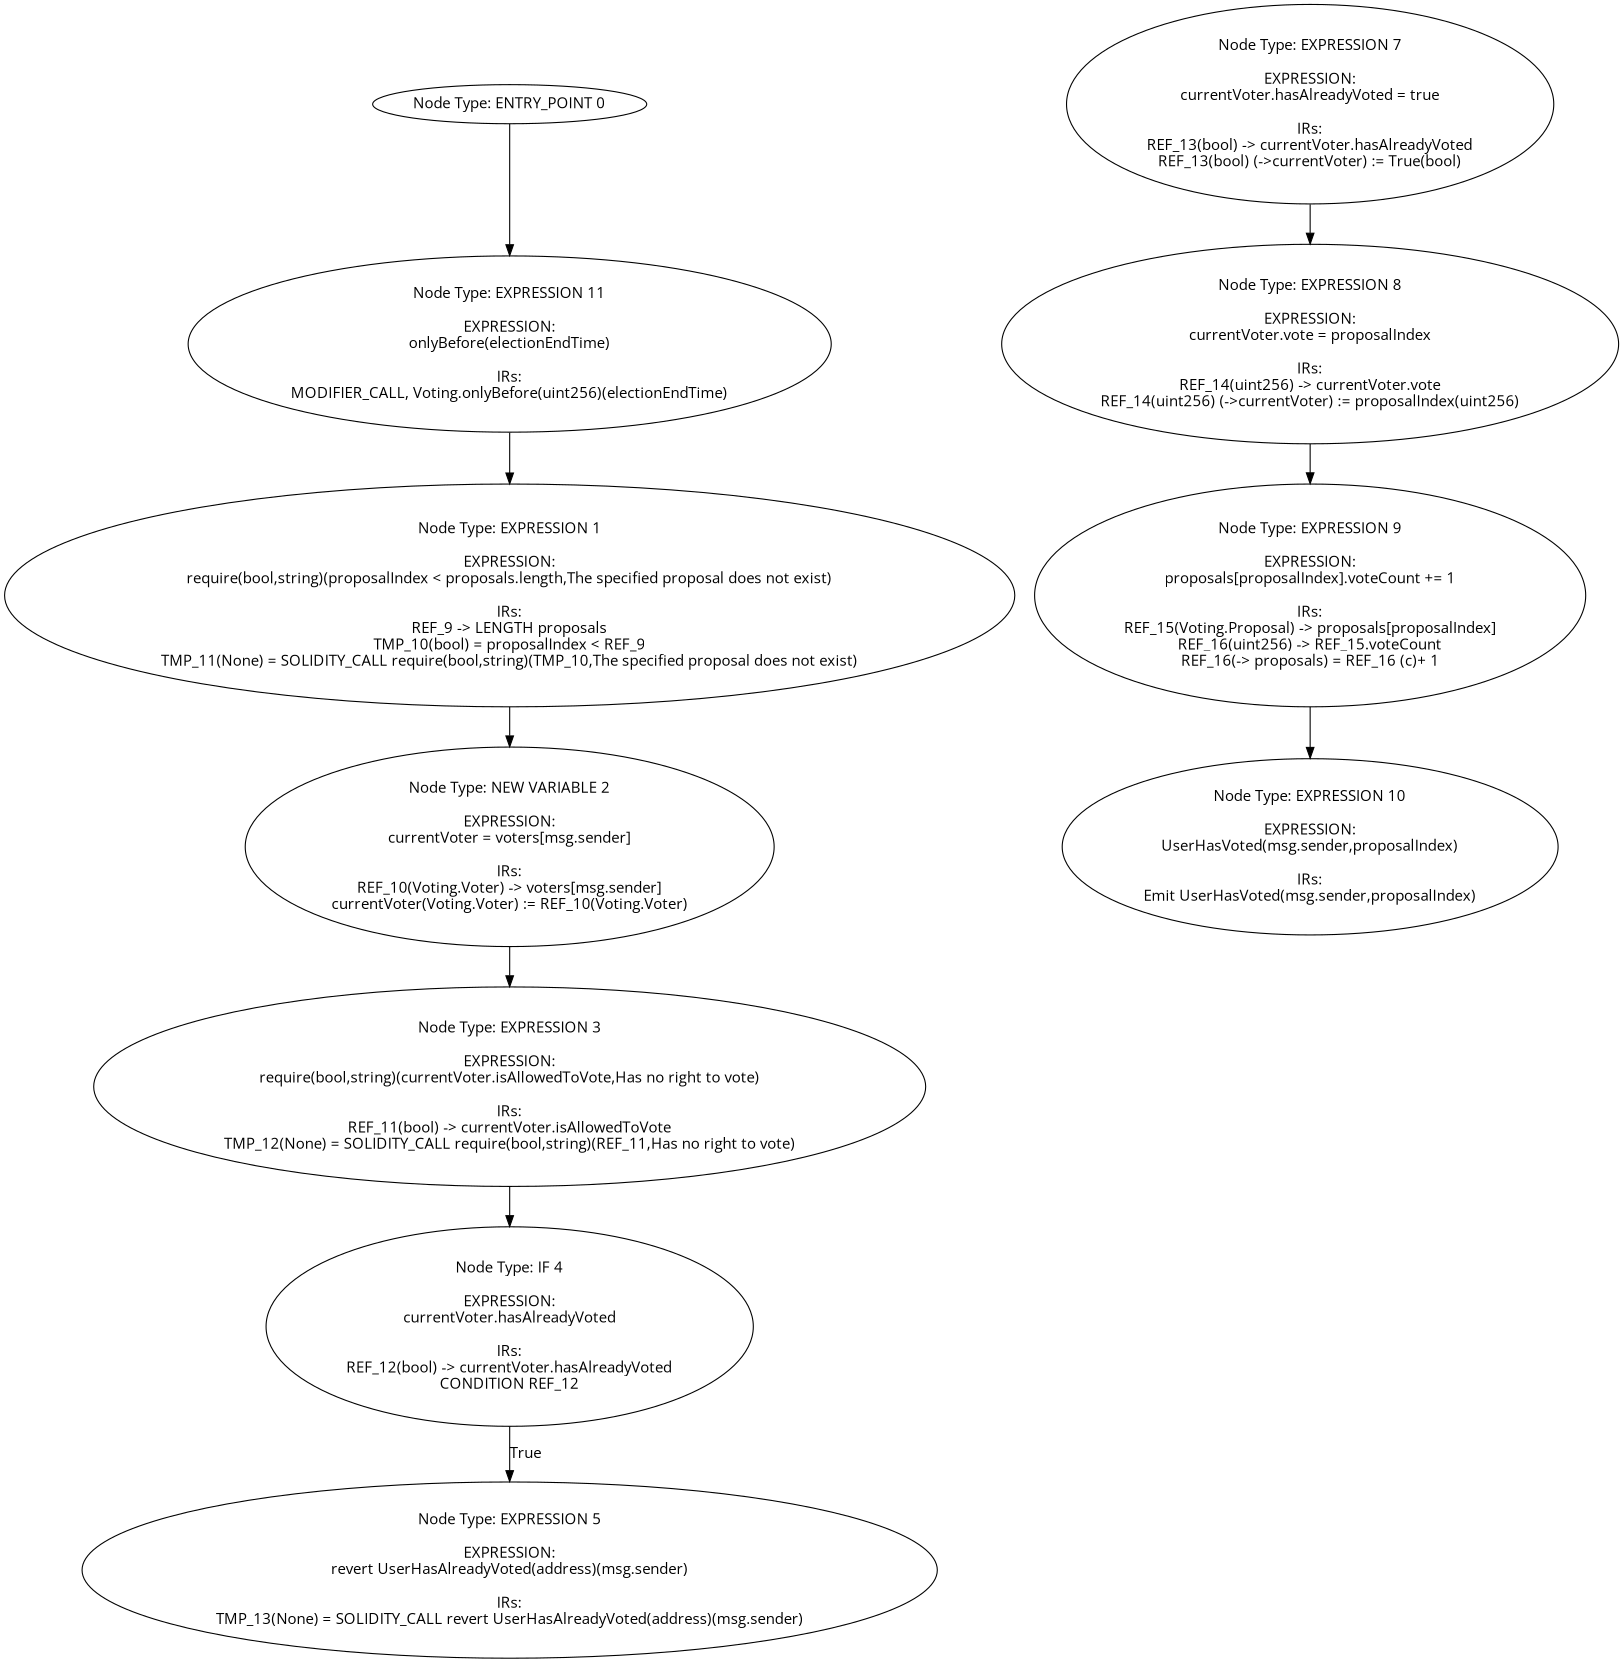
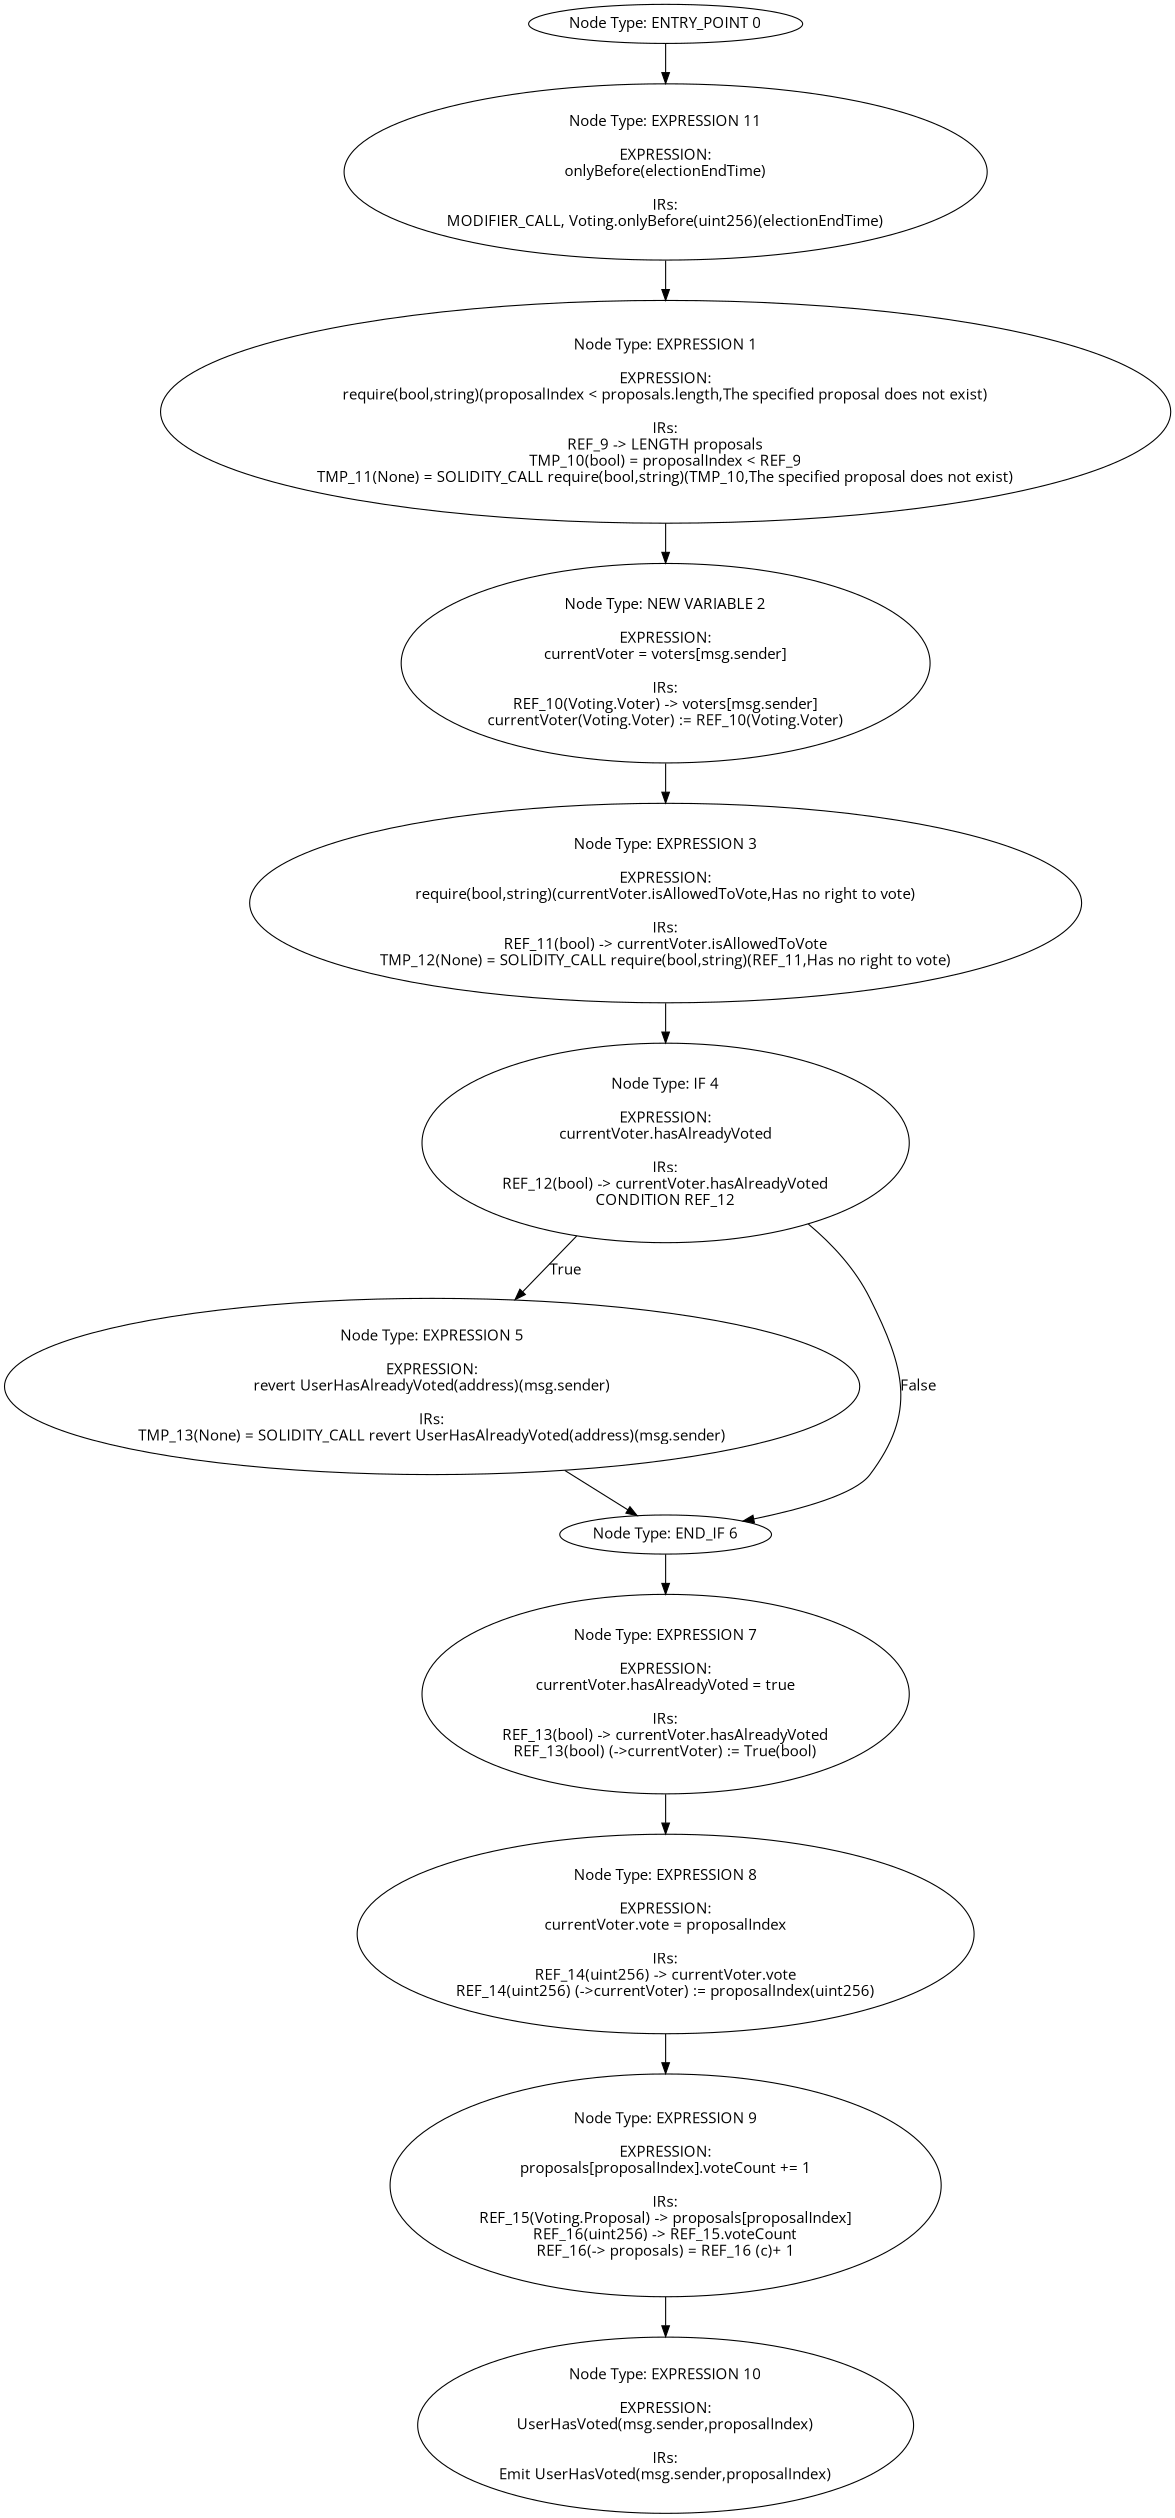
node "Node Type: END_IF 6": added
